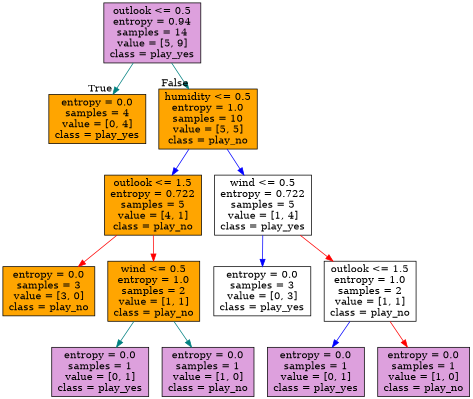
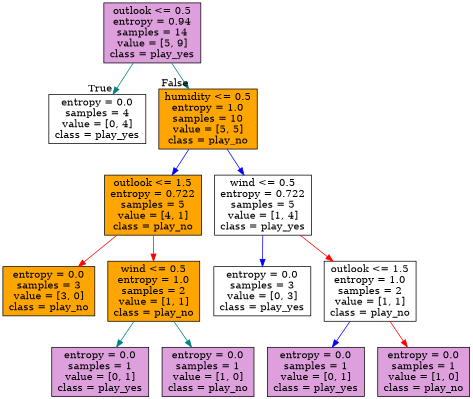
node "entropy = 0.0 samples = 4 value = [0, 4] class = play_yes": fillcolor orange -> white
